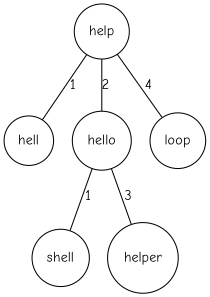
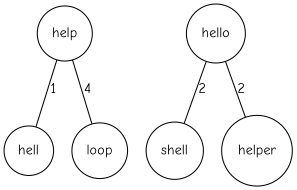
edge "help" -- "hello": removed, label "2"
edge "hello" -- "shell": label "1" -> "2"
edge "hello" -- "helper": label "3" -> "2"
